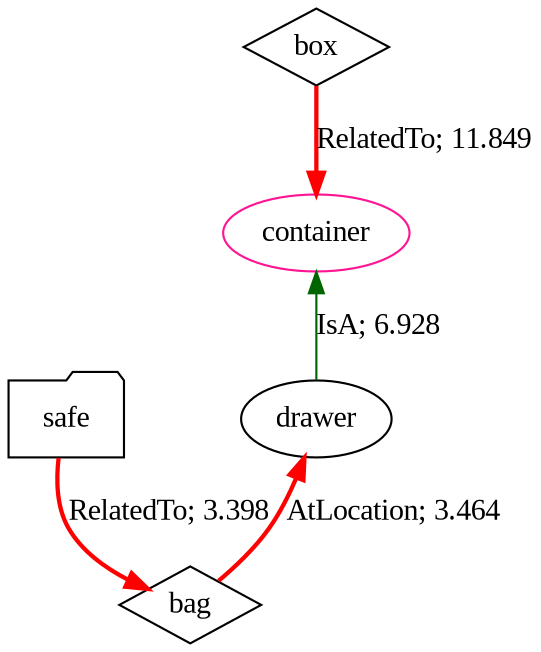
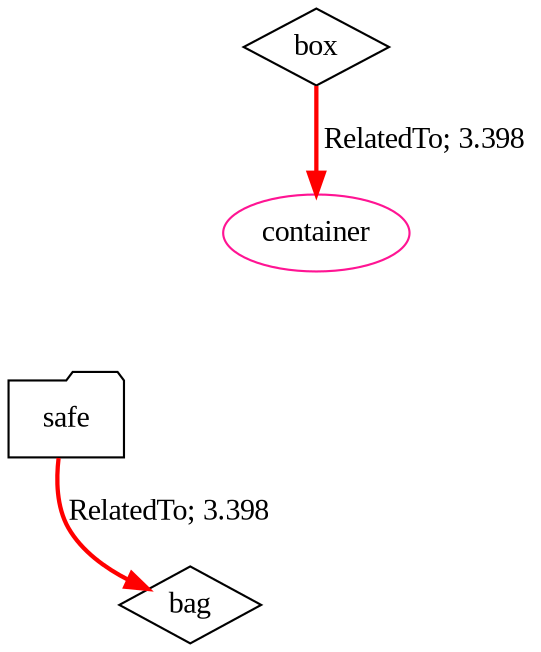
edge "box" -> "container": label "RelatedTo; 11.849" -> "RelatedTo; 3.398"
node "drawer": removed
